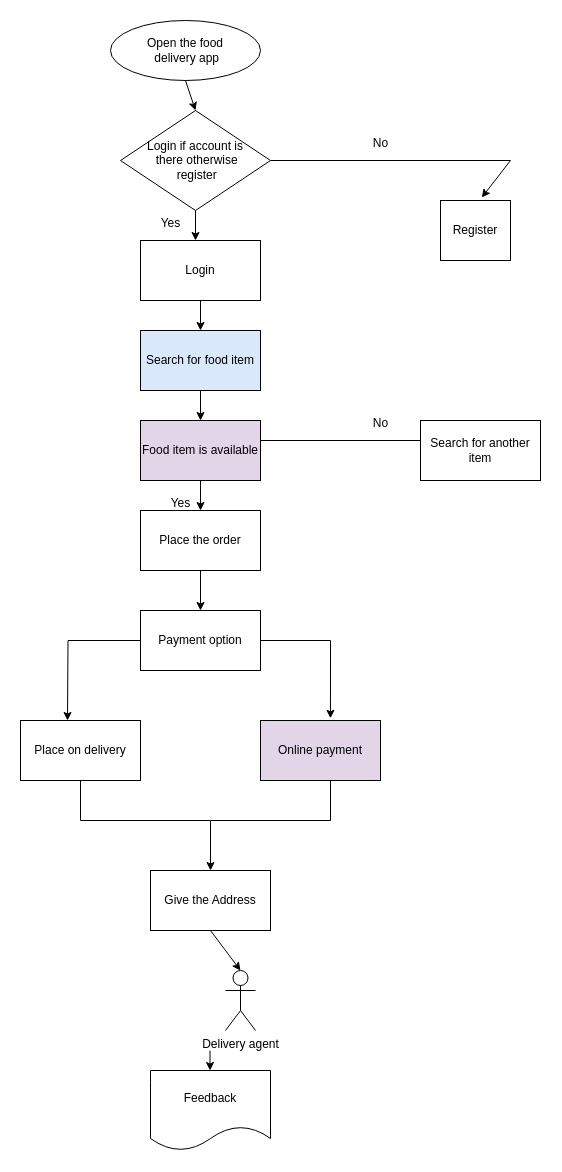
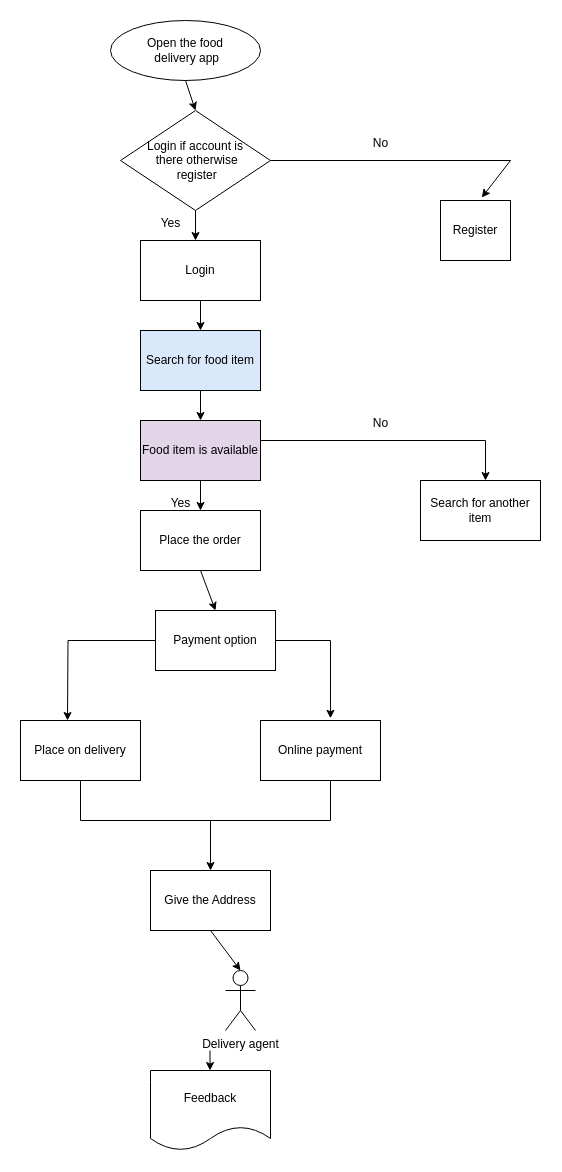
node "Search for another item": moved (481, 451) -> (481, 511)
node "Payment option": moved (201, 641) -> (216, 641)
node "Online payment": fillcolor #e1d5e7 -> #ffffff
